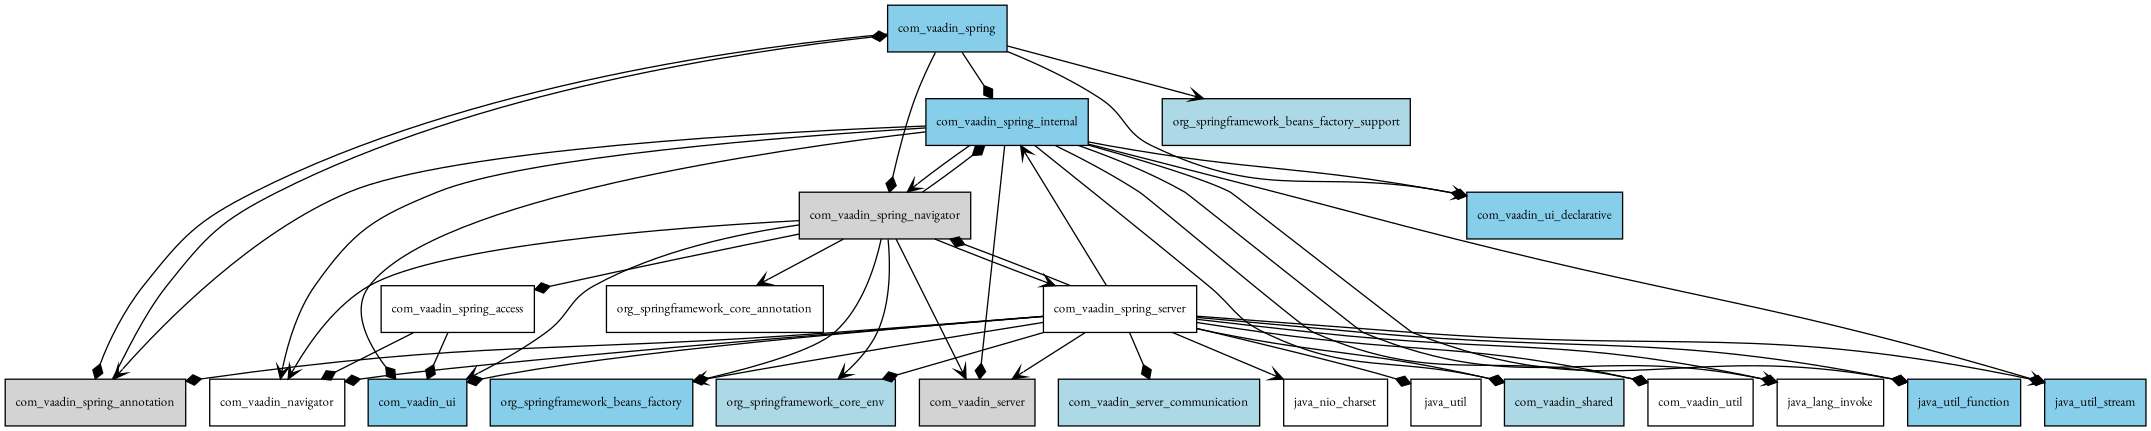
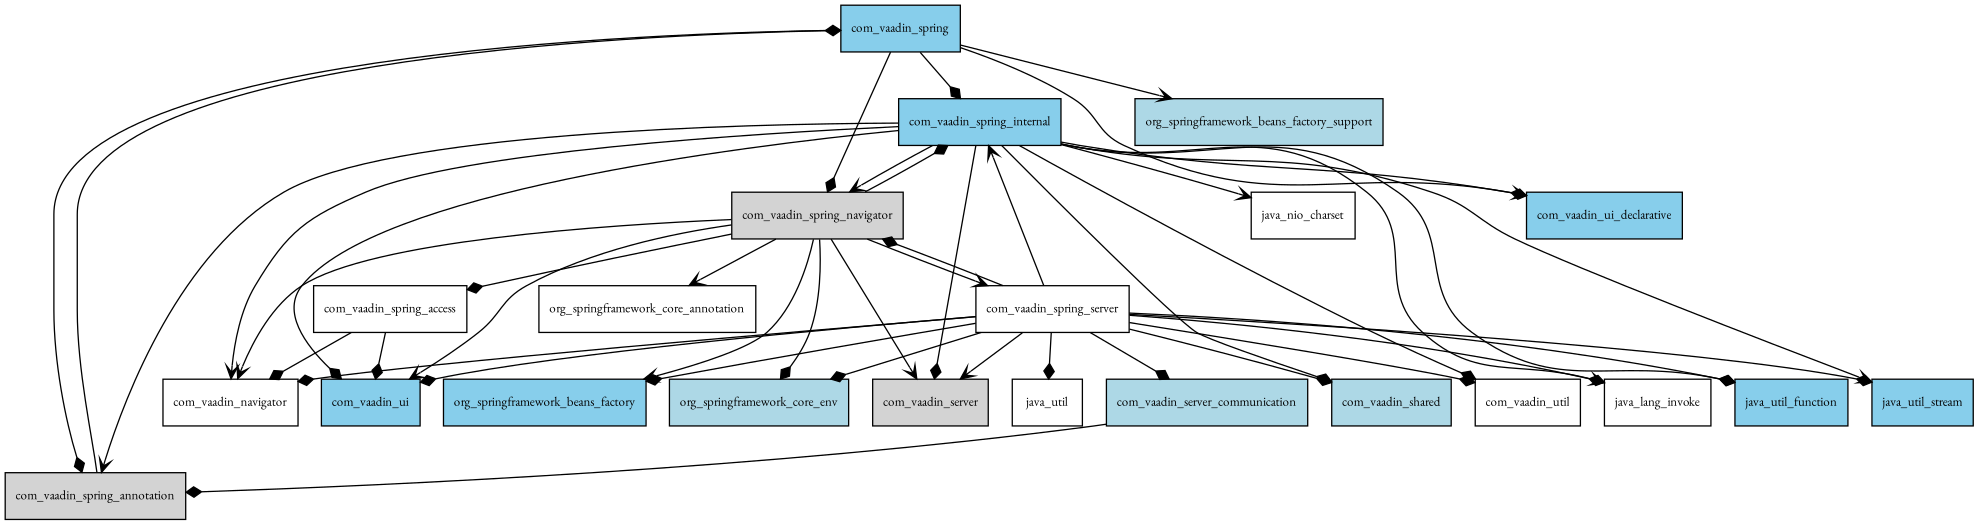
edge "com_vaadin_spring_navigator" -> "org_springframework_core_env": arrowhead vee -> diamond
edge "com_vaadin_spring_server" -> "com_vaadin_spring_annotation": now "com_vaadin_server_communication" -> "com_vaadin_spring_annotation"
edge "com_vaadin_spring_server" -> "java_nio_charset": now "com_vaadin_spring_internal" -> "java_nio_charset"
